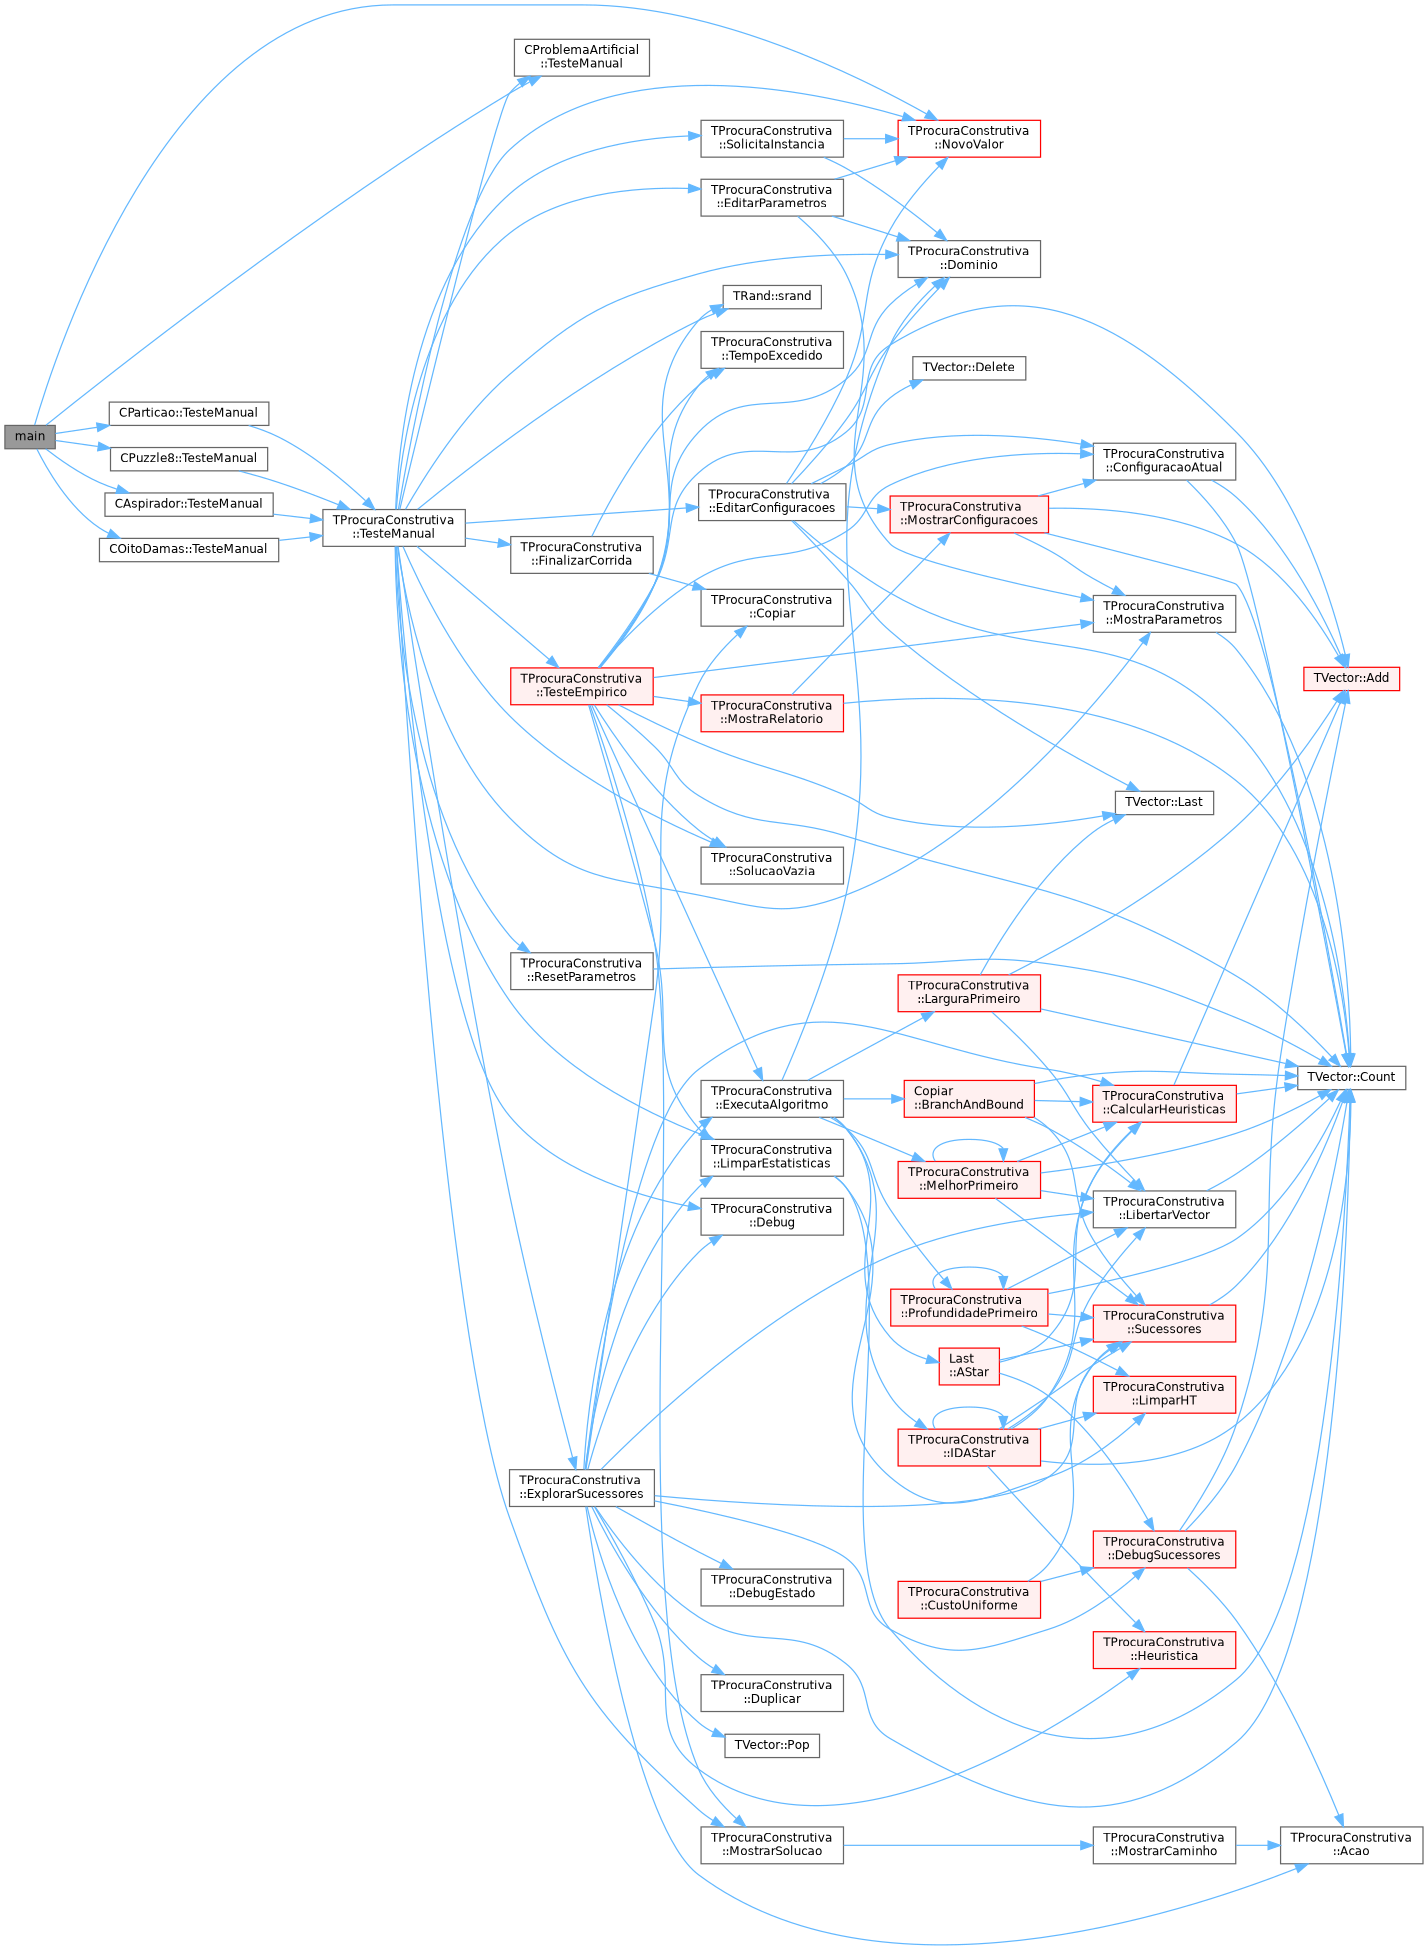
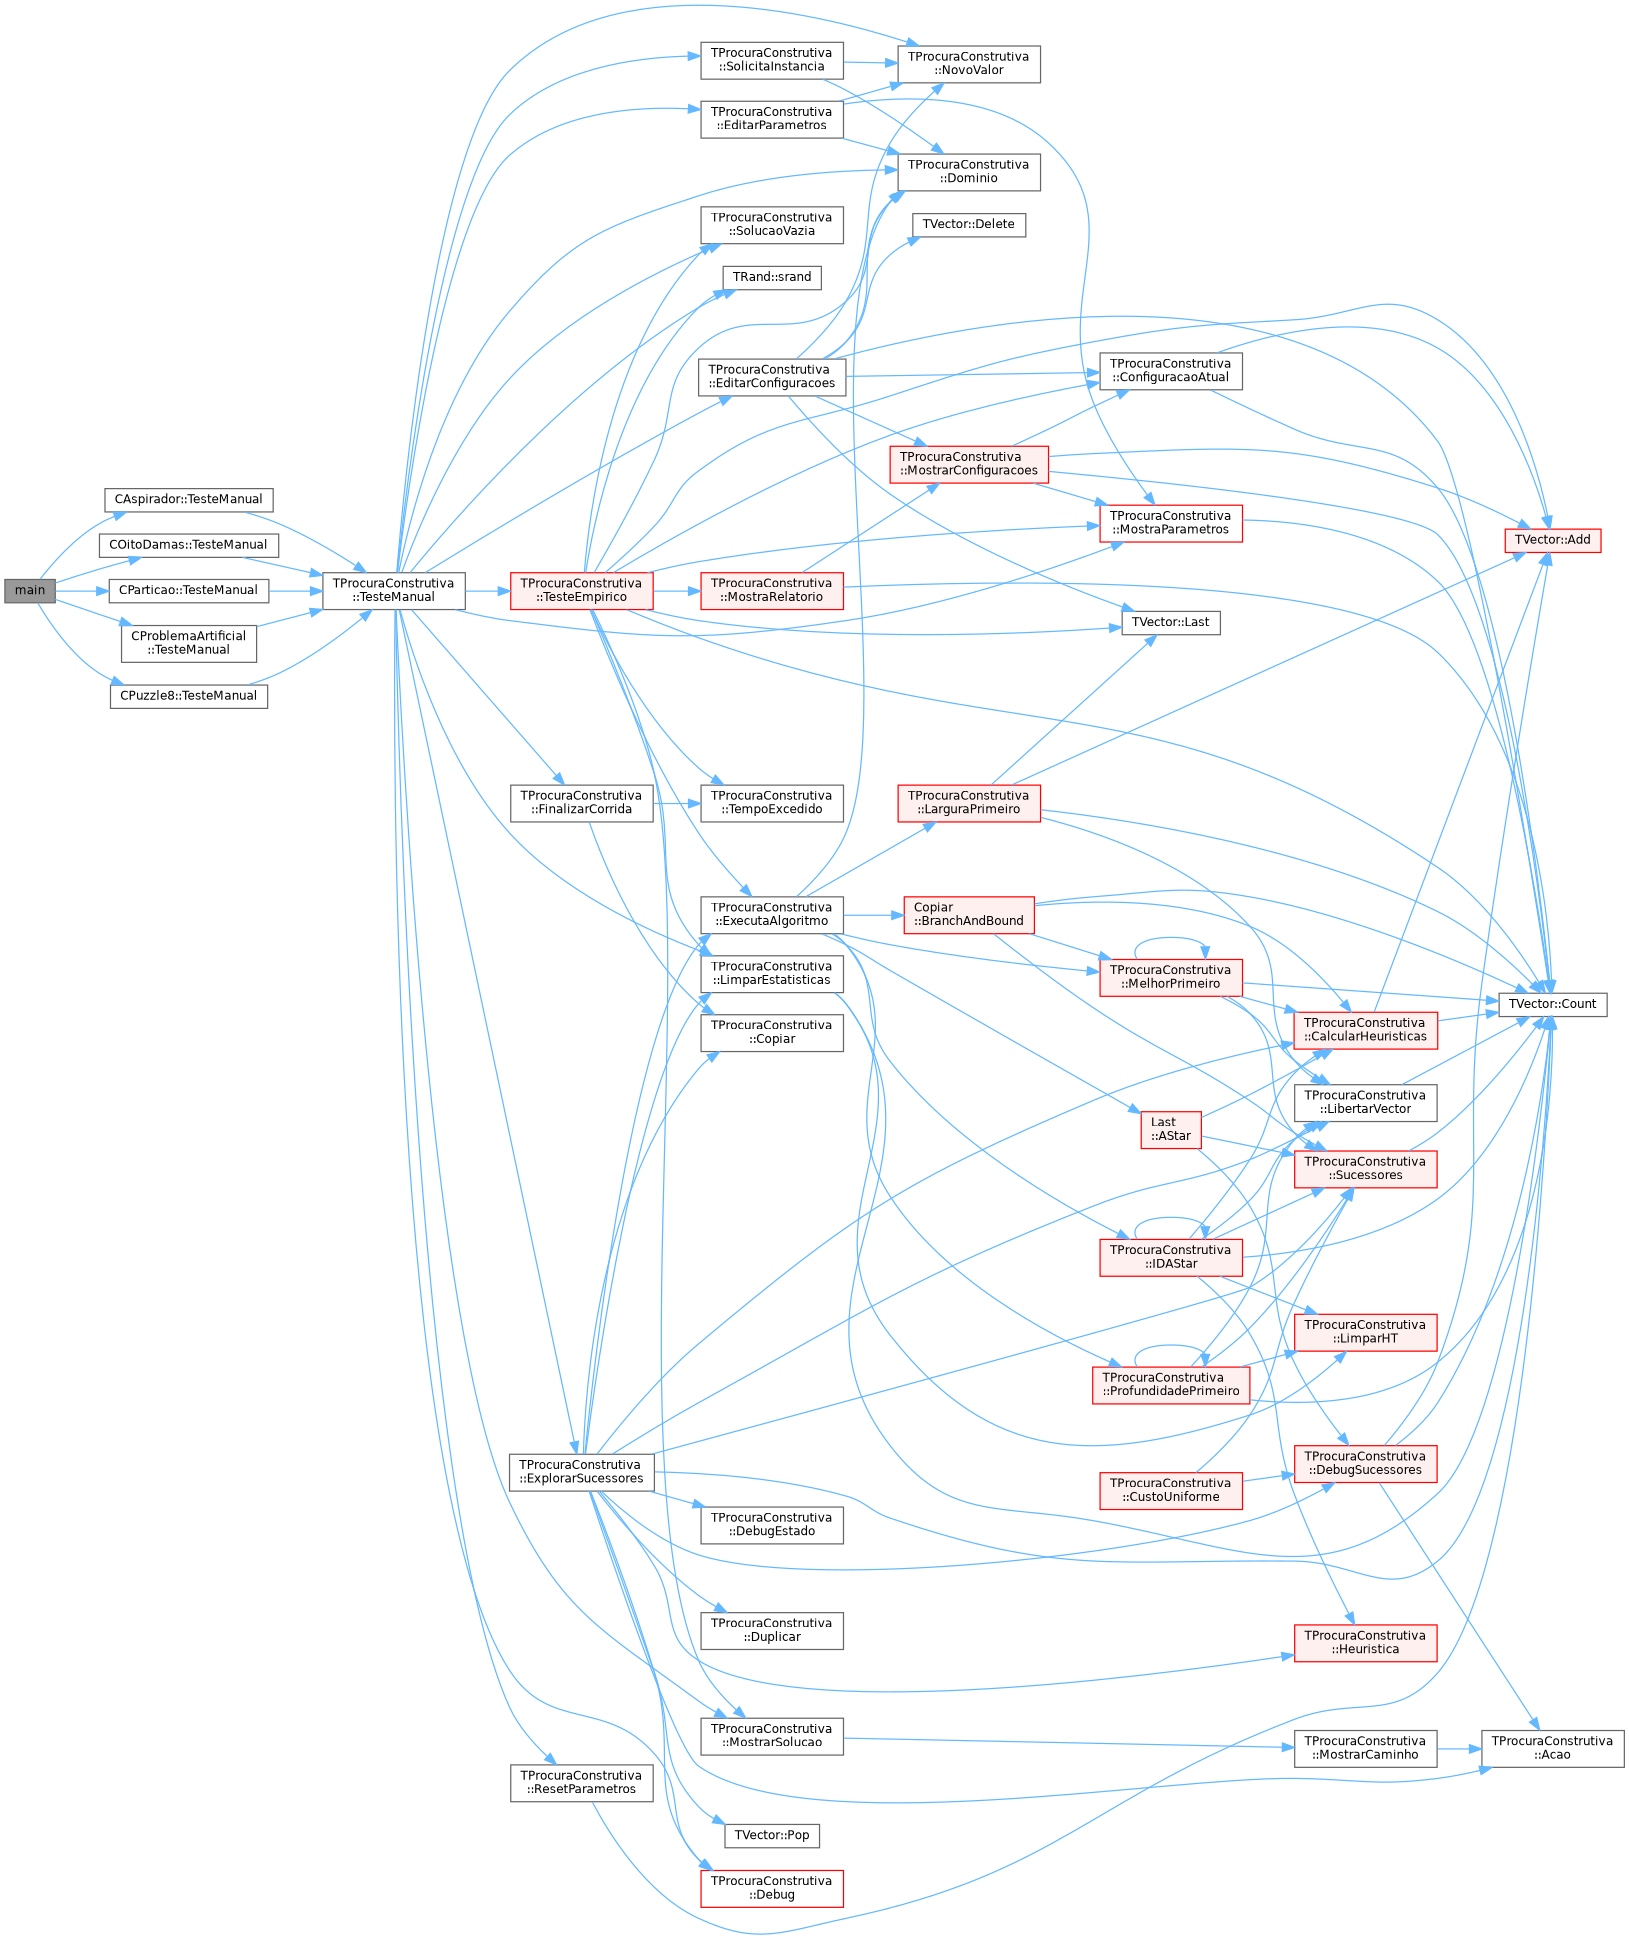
edge "main" -> "TProcuraConstrutiva ::NovoValor": removed
node "TProcuraConstrutiva ::NovoValor": color red -> grey40
edge "TProcuraConstrutiva ::TesteManual" -> "CProblemaArtificial ::TesteManual": reversed
node "TProcuraConstrutiva ::MostraParametros": color grey40 -> red
edge "Copiar ::BranchAndBound" -> "TProcuraConstrutiva ::LibertarVector": now "Copiar ::BranchAndBound" -> "TProcuraConstrutiva ::MelhorPrimeiro"
node "TProcuraConstrutiva ::Debug": color grey40 -> red
